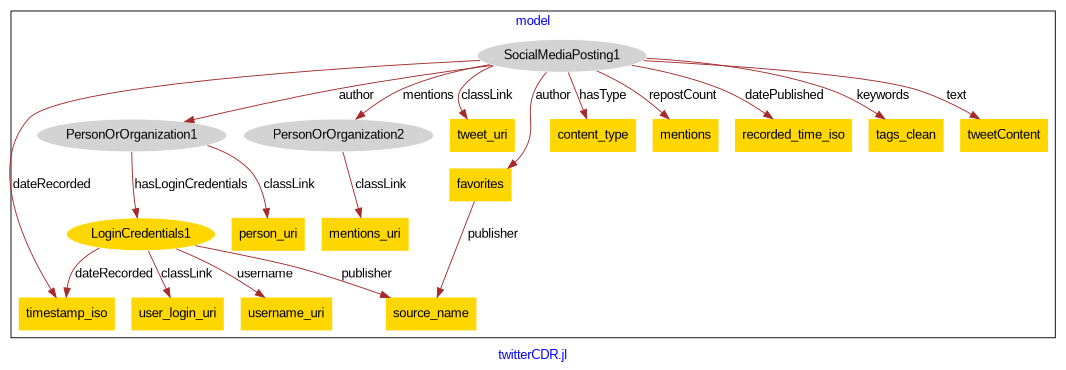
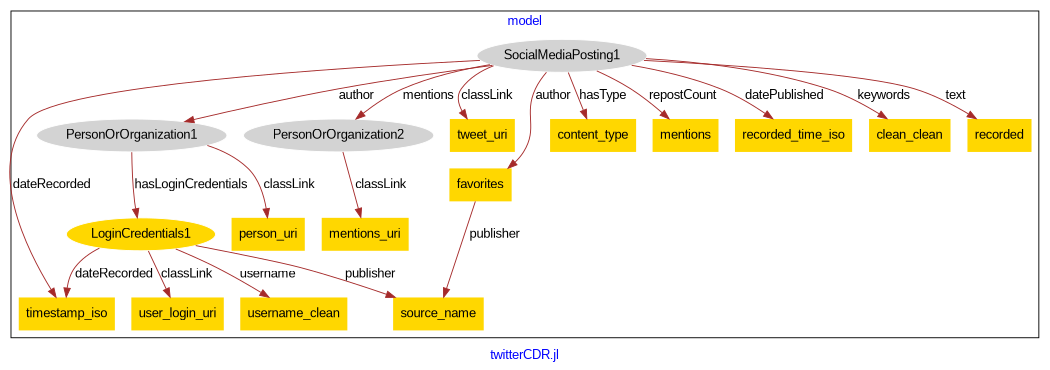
node "tags_clean": label "tags_clean" -> "clean_clean"
node "tweetContent": label "tweetContent" -> "recorded"
node "username_uri": label "username_uri" -> "username_clean"
